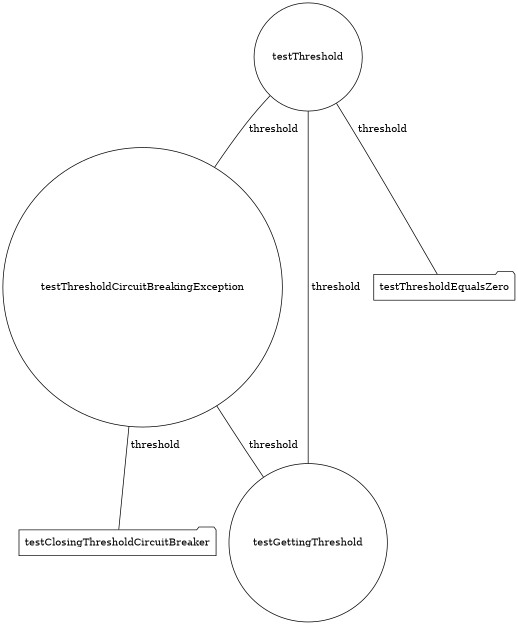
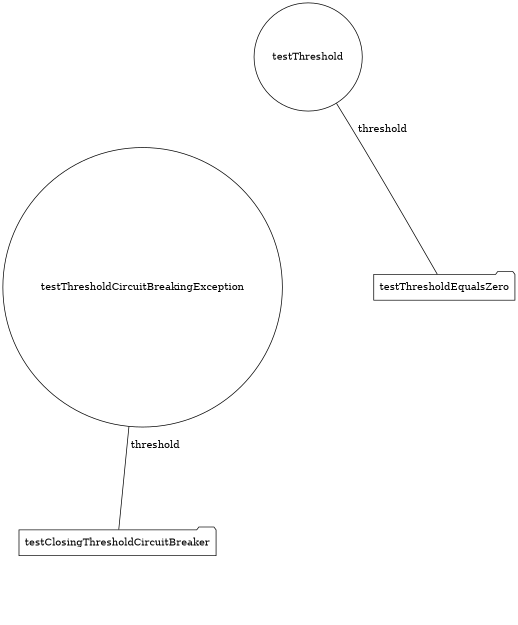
edge "testThreshold" -- "testThresholdCircuitBreakingException": removed, label "threshold"
node "testGettingThreshold": removed
